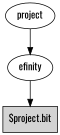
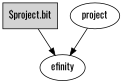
edge "efinity" -> "$project.bit": reversed
